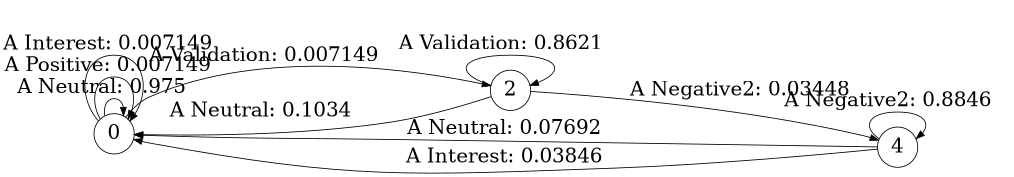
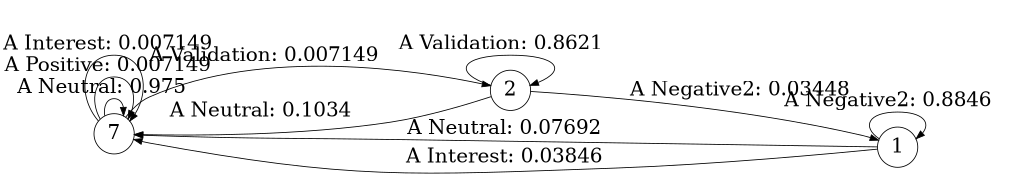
node "0": label "0" -> "7"
node "4": label "4" -> "1"
